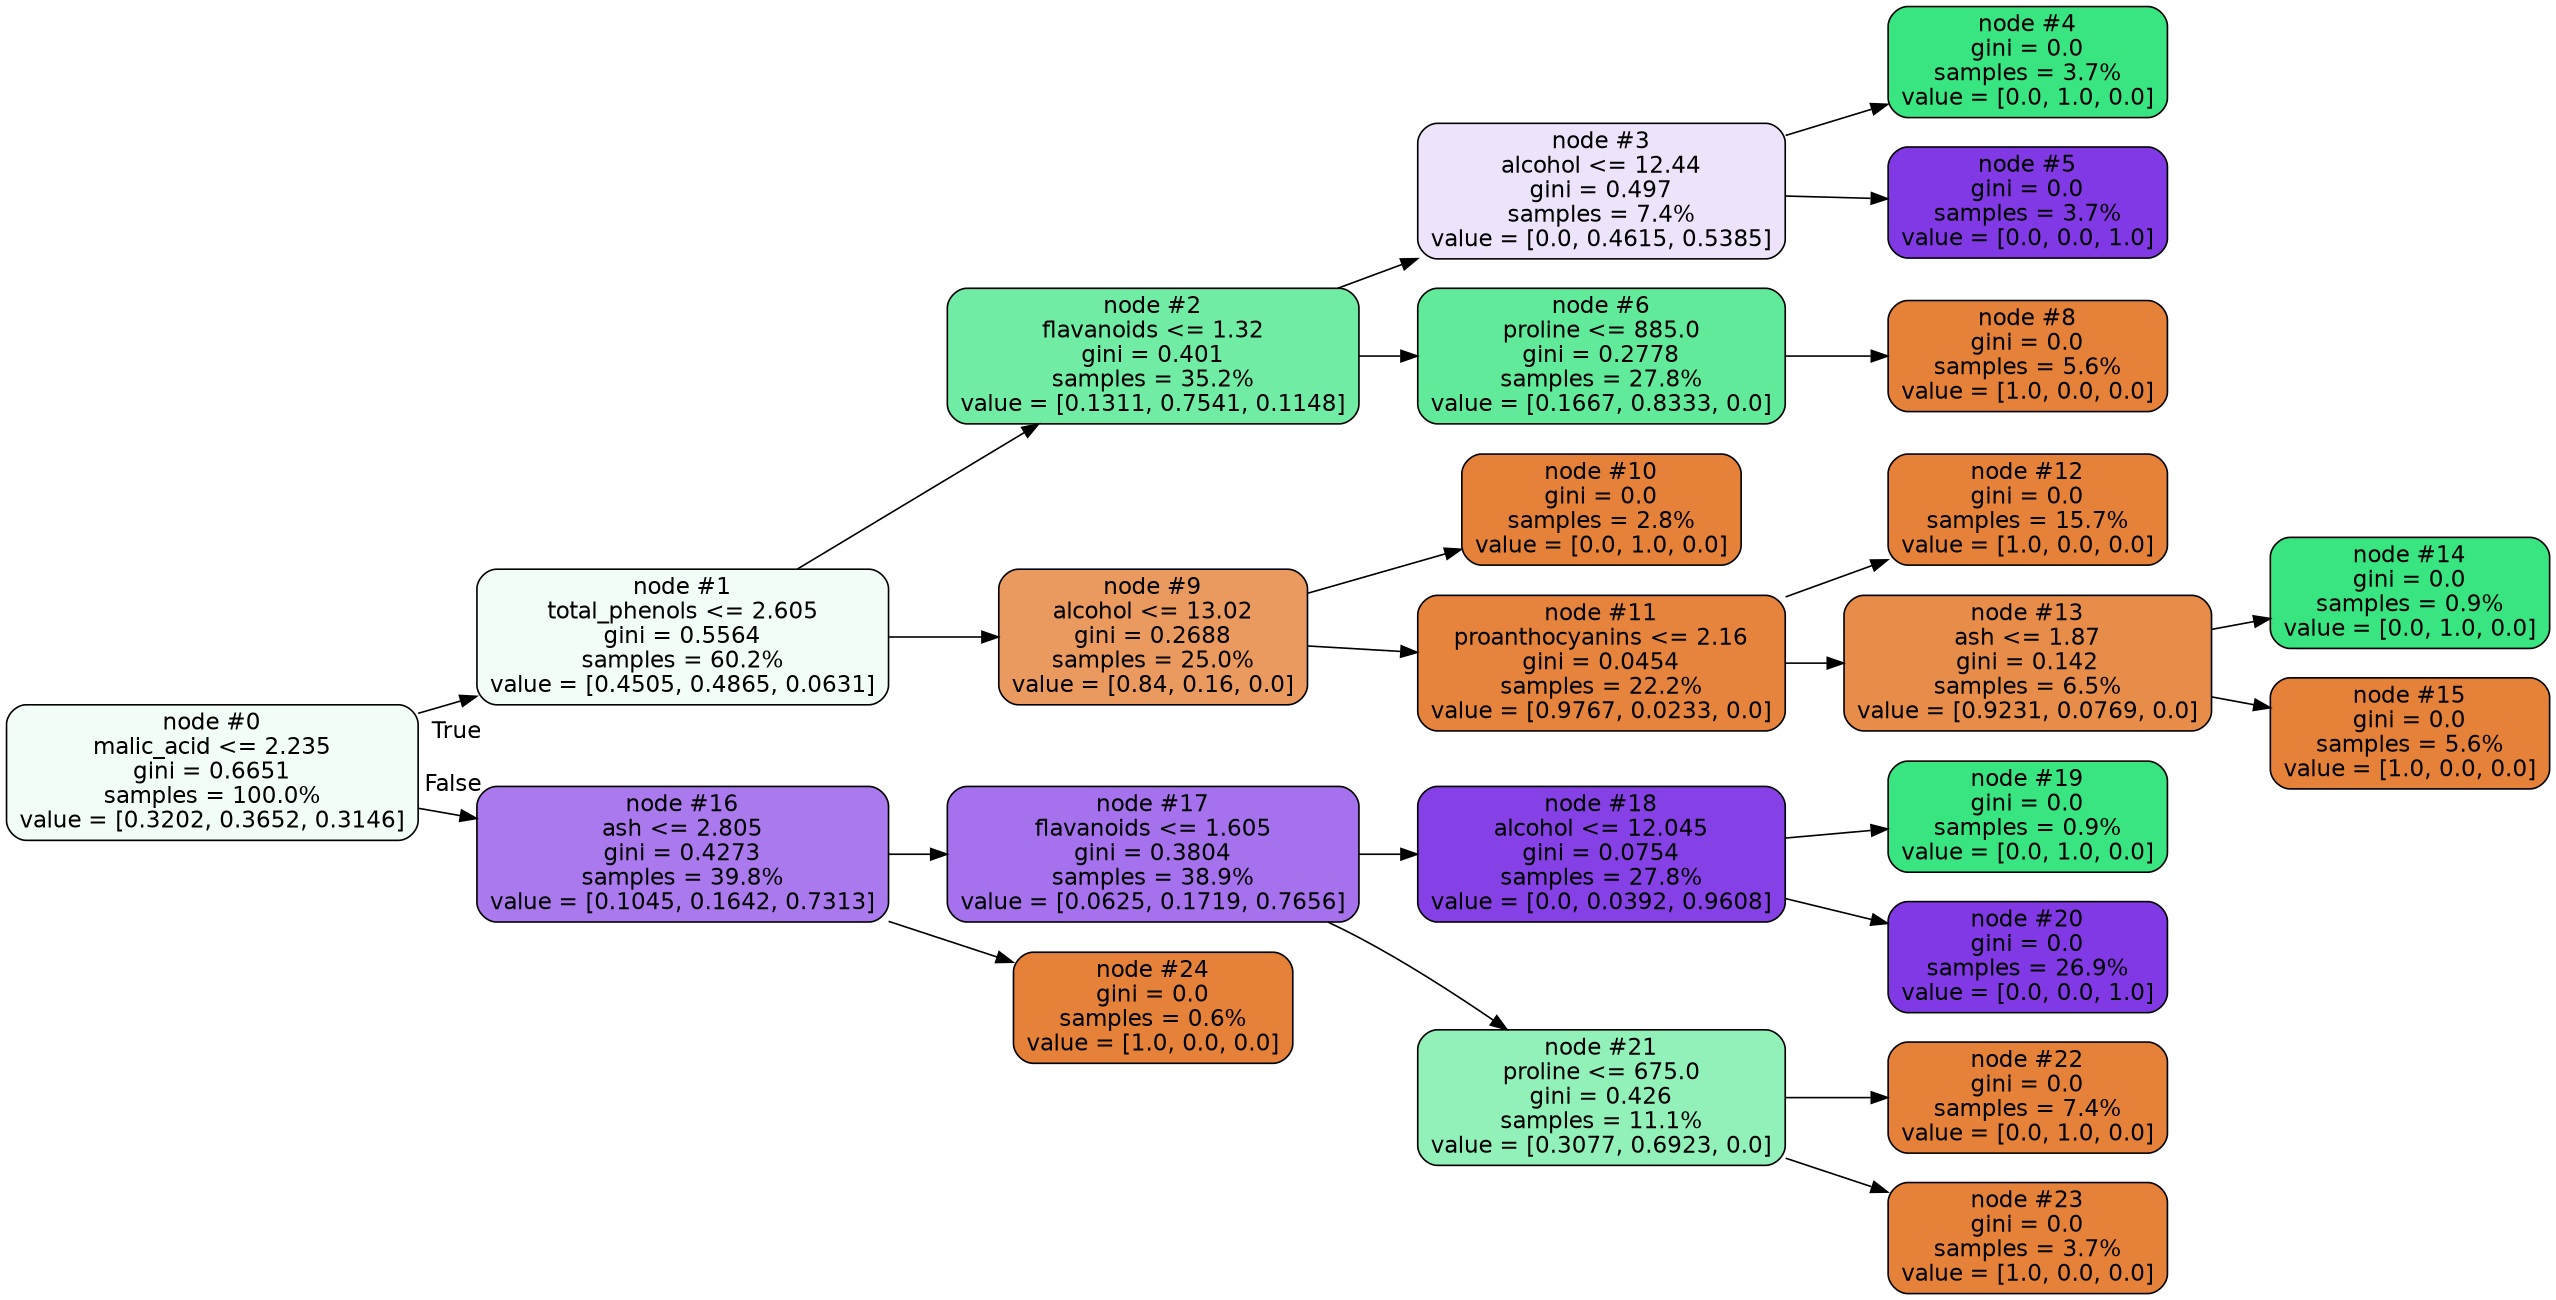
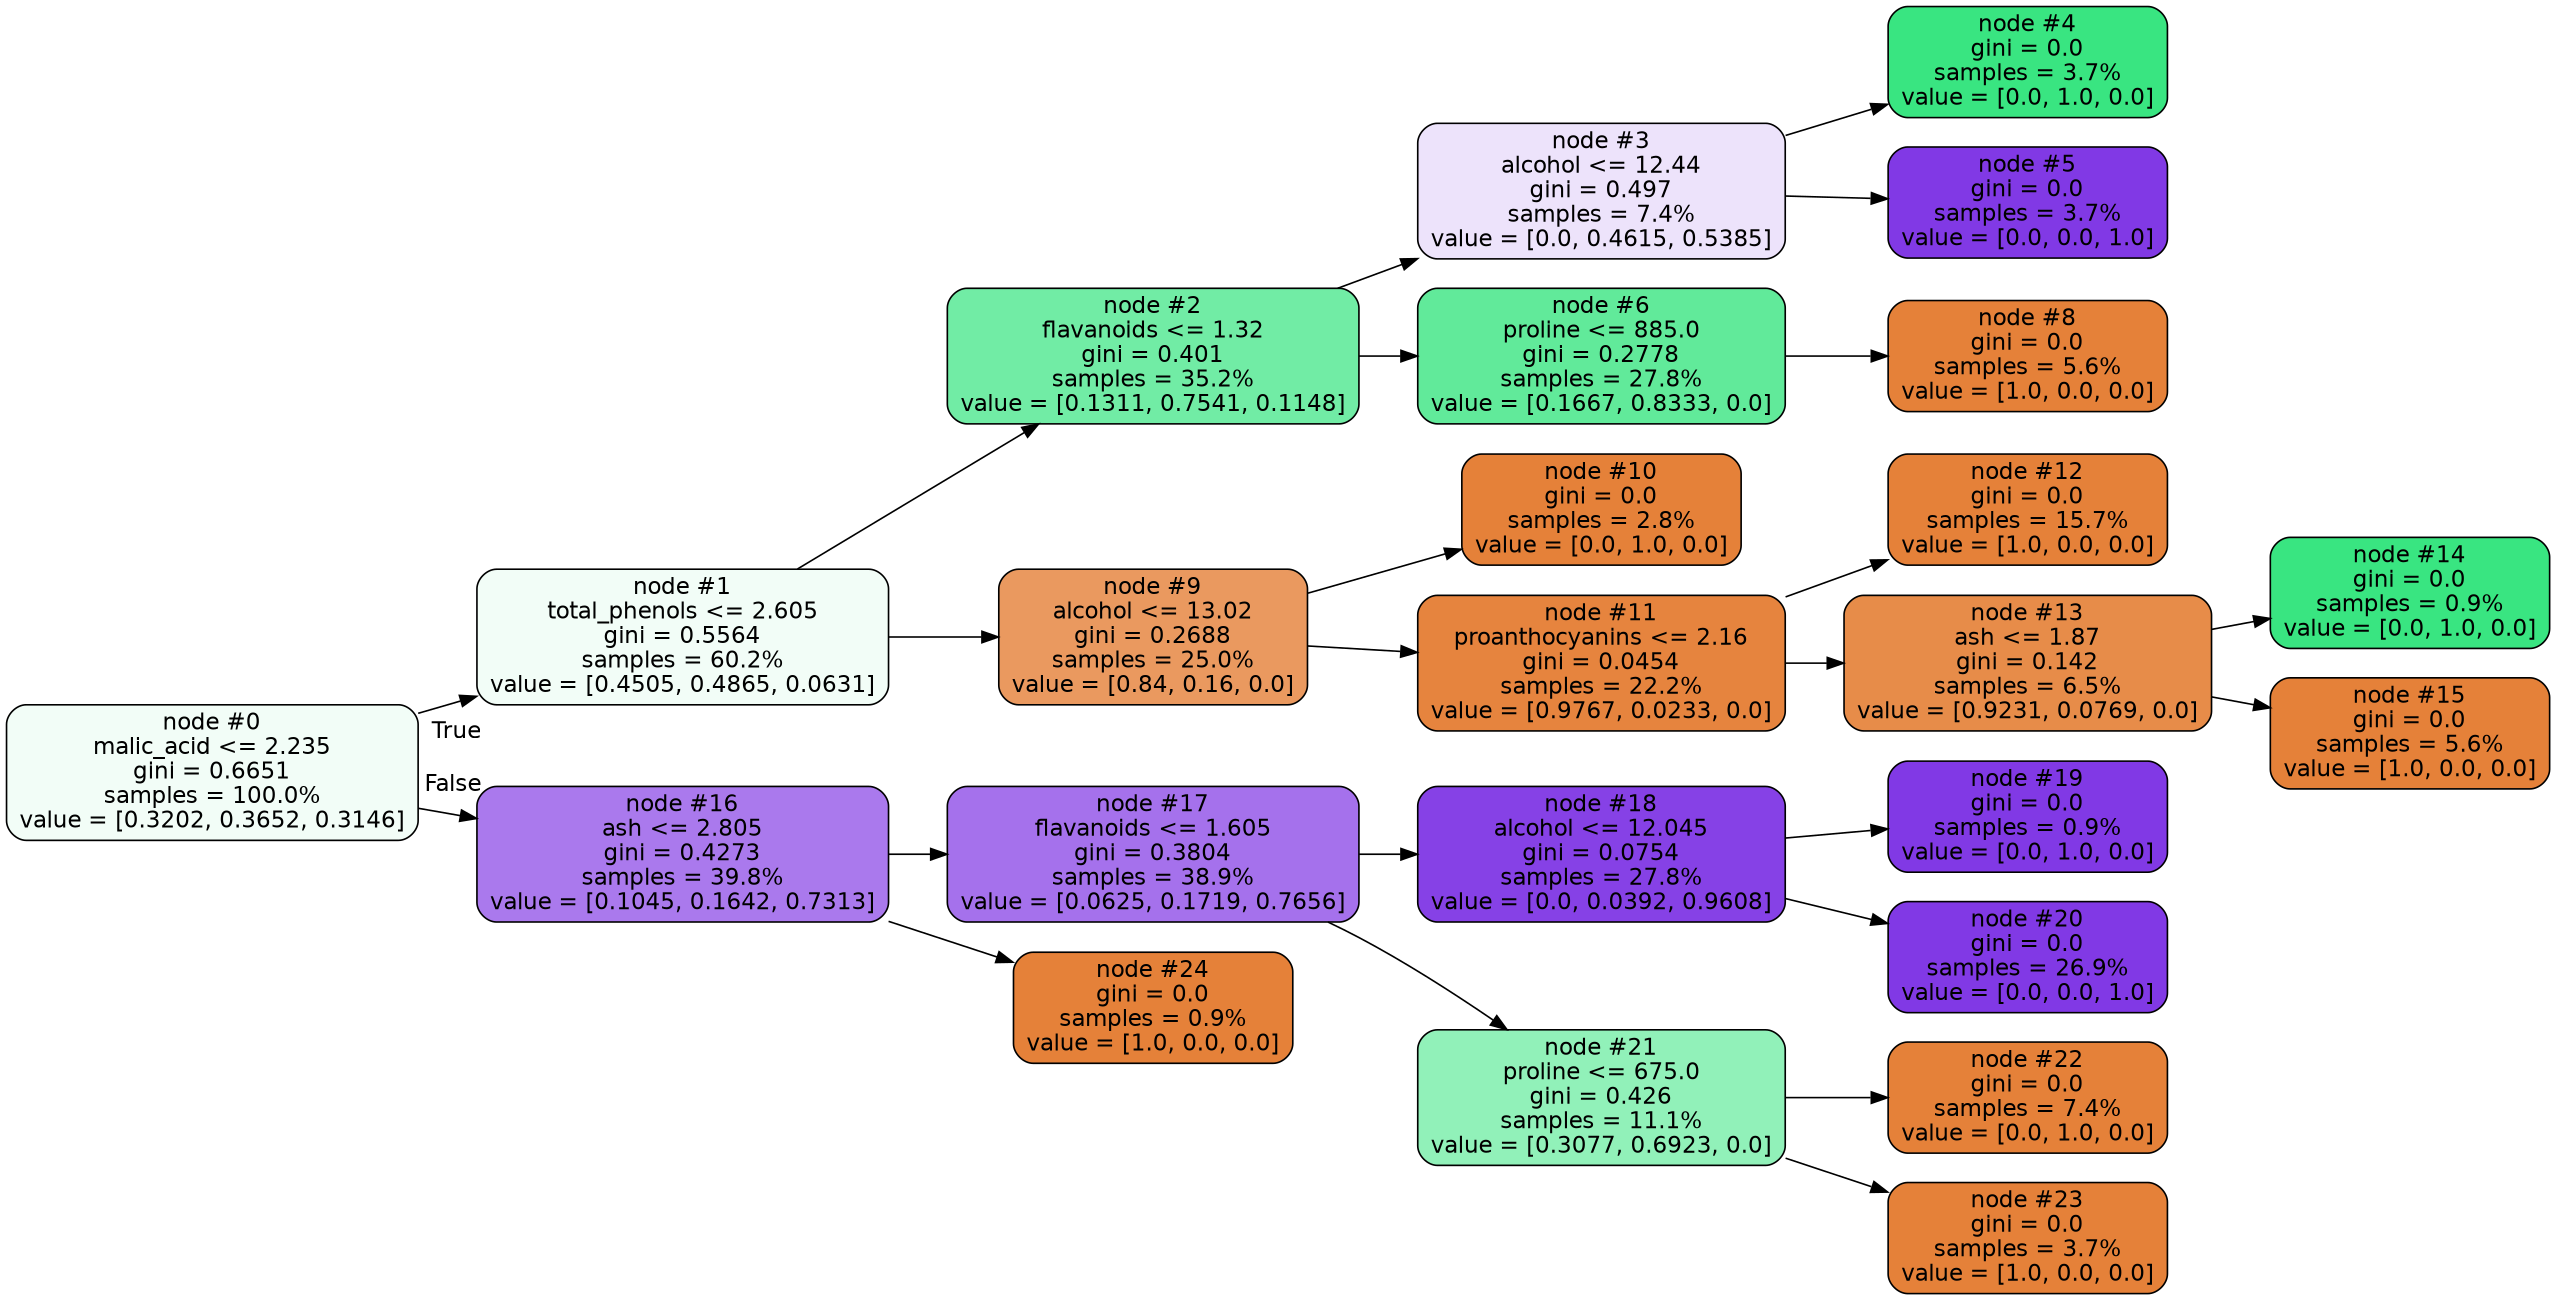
node "node #19 gini = 0.0 samples = 0.9% value = [0.0, 1.0, 0.0]": fillcolor #39e581 -> #8139e5
node "node #24 gini = 0.0 samples = 0.6% value = [1.0, 0.0, 0.0]": label "node #24 gini = 0.0 samples = 0.6% value = [1.0, 0.0, 0.0]" -> "node #24 gini = 0.0 samples = 0.9% value = [1.0, 0.0, 0.0]"
